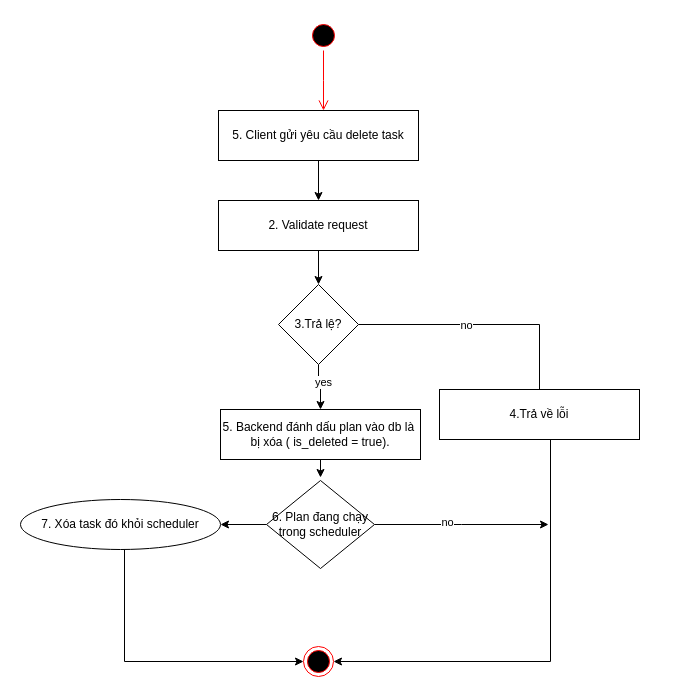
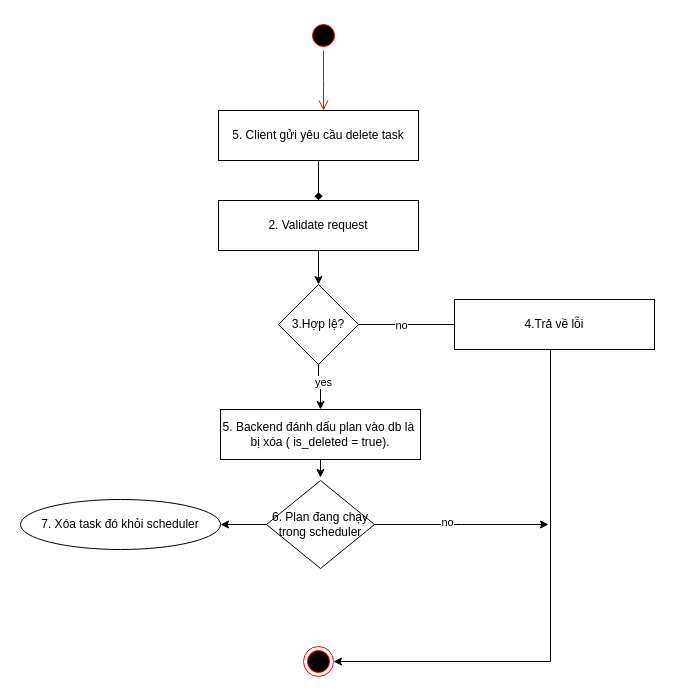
edge "5. Client gửi yêu cầu delete task" -> "2. Validate request": arrowhead classic -> diamond
node "3.Trả lệ?": label "3.Trả lệ?" -> "3.Hợp lệ?"
node "4.Trả về lỗi": moved (540, 415) -> (555, 325)
edge "7. Xóa task đó khỏi scheduler" -> "s": removed
